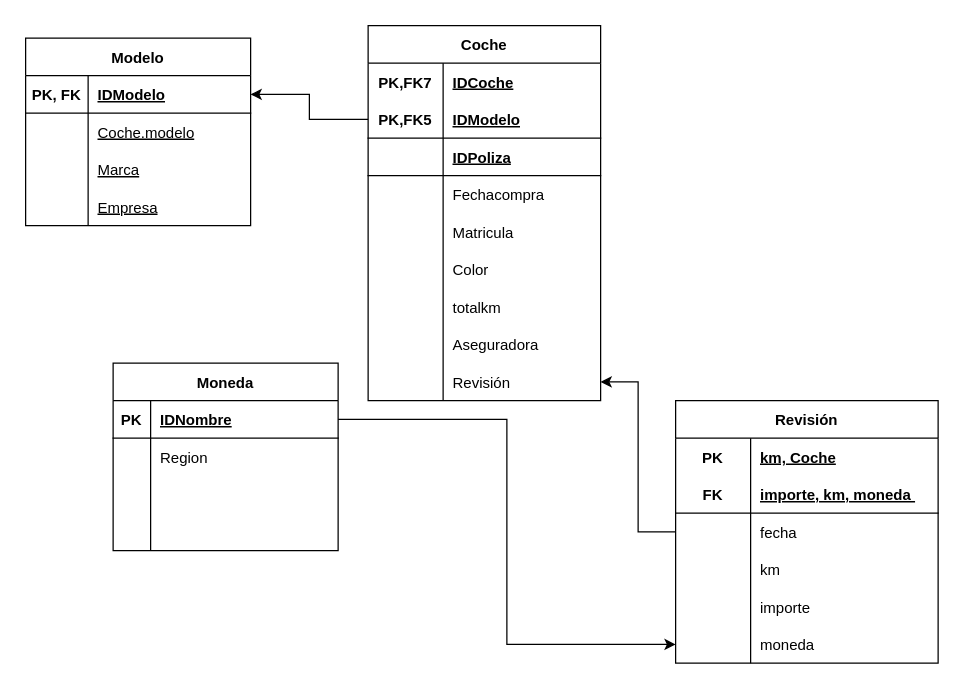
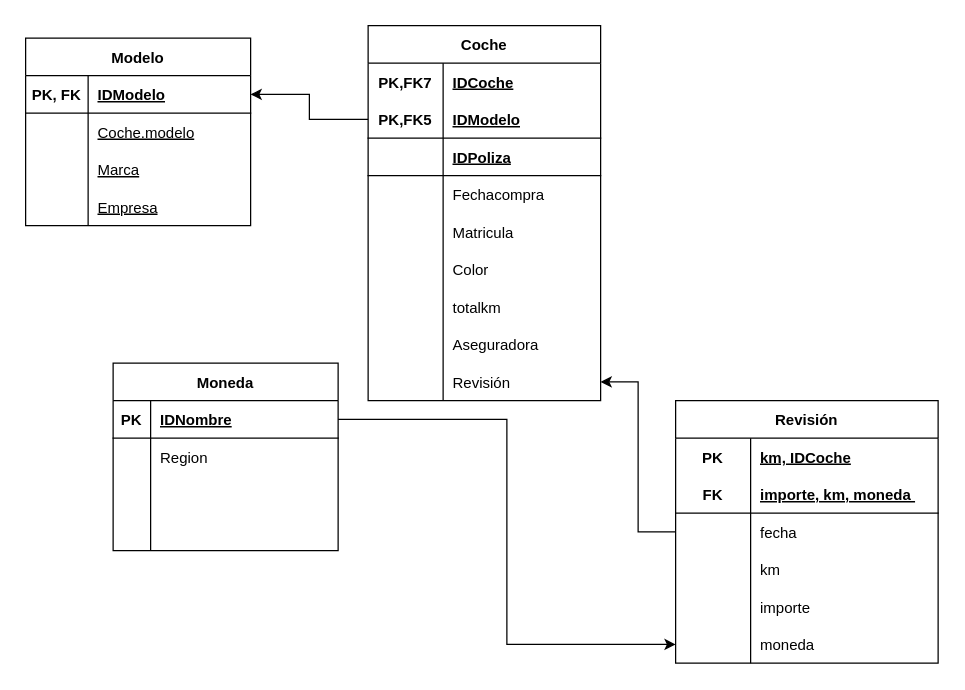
node "km, Coche": label "km, Coche" -> "km, IDCoche"
